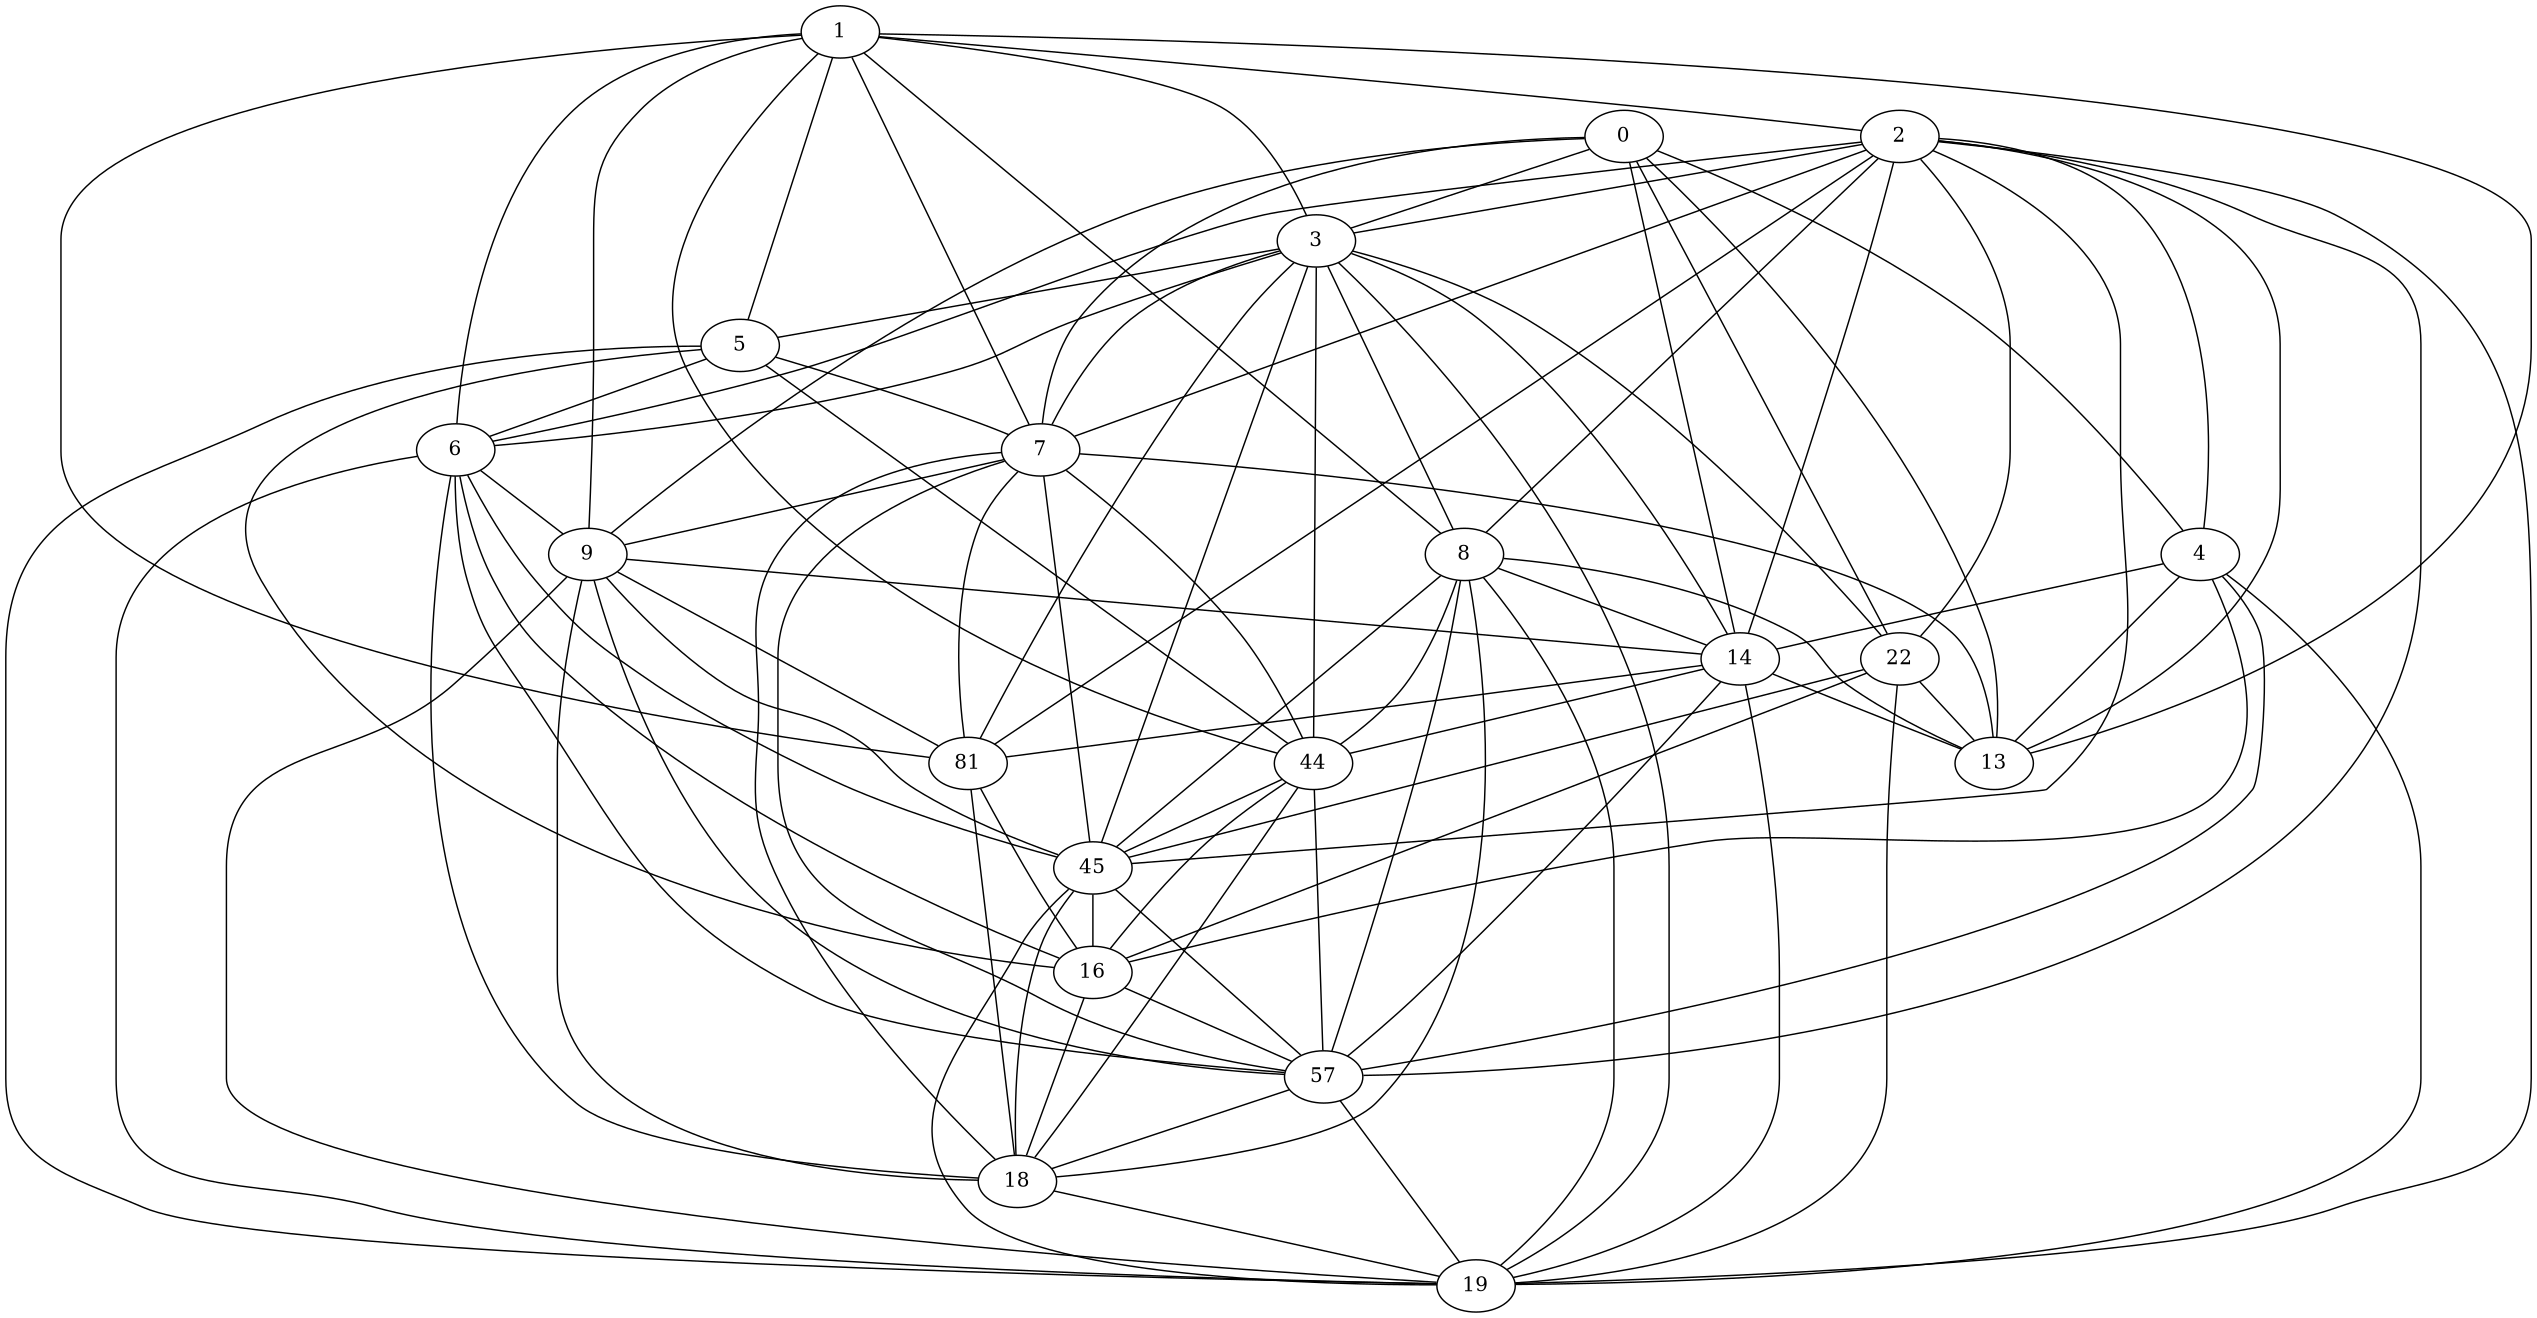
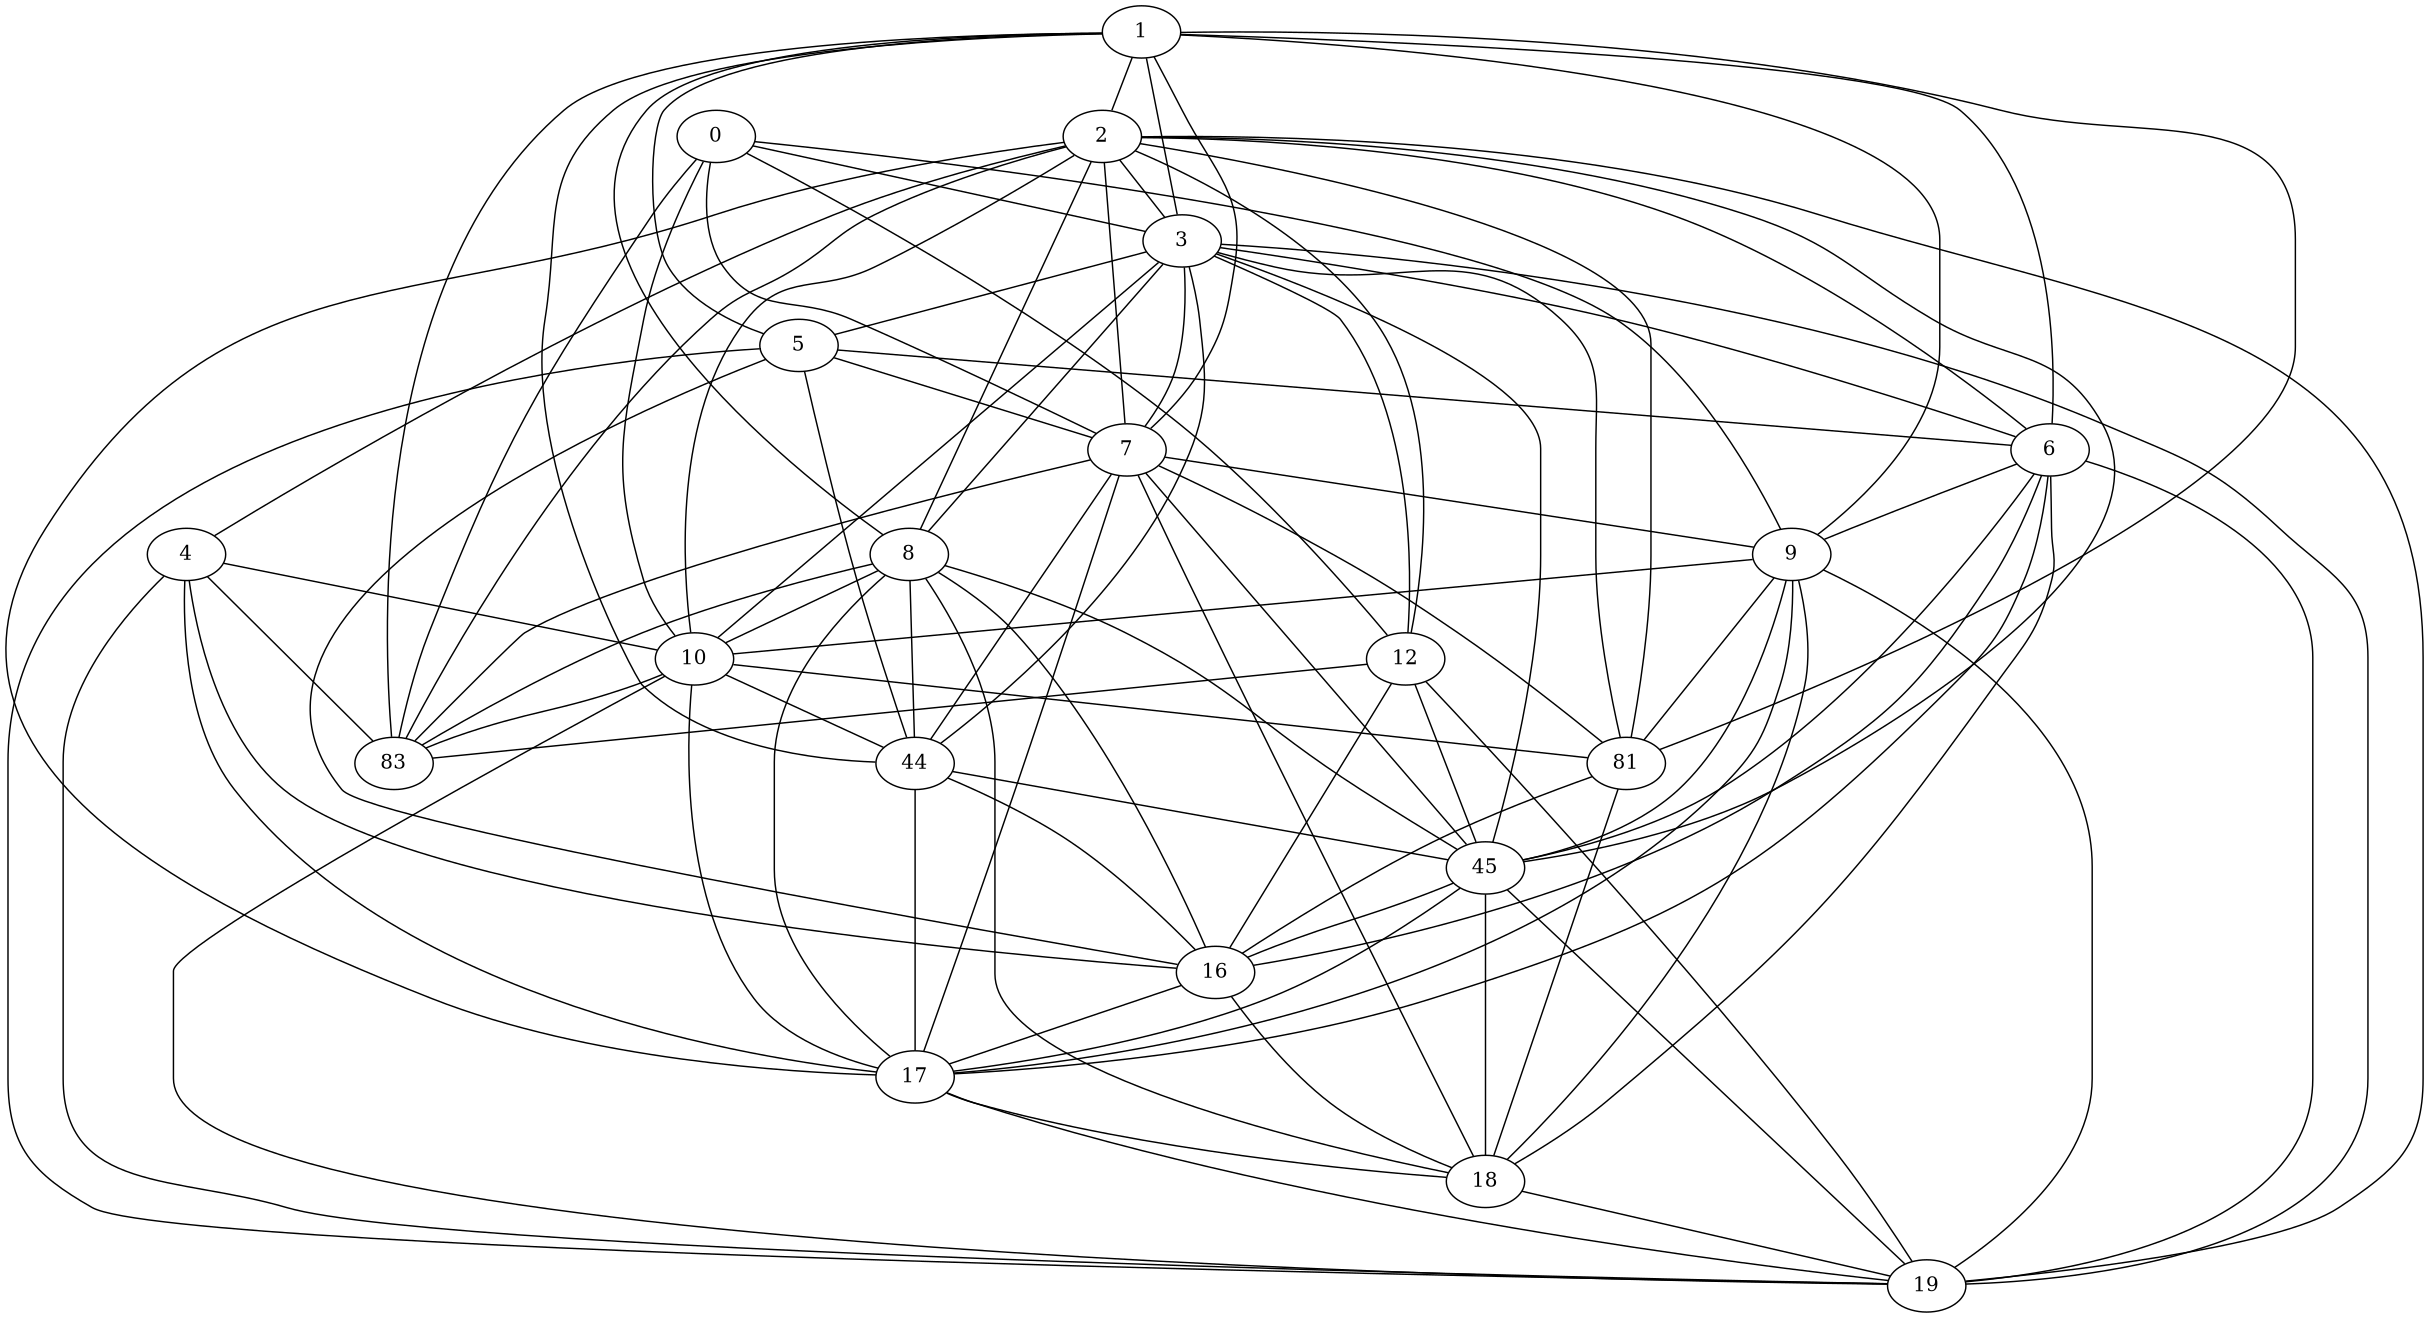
edge "0" -- "4": removed
node "14": label "14" -> "10"
node "22": label "22" -> "12"
node "13": label "13" -> "83"
edge "8" -- "19": now "8" -- "16"
edge "44" -- "18": removed
node "57": label "57" -> "17"
